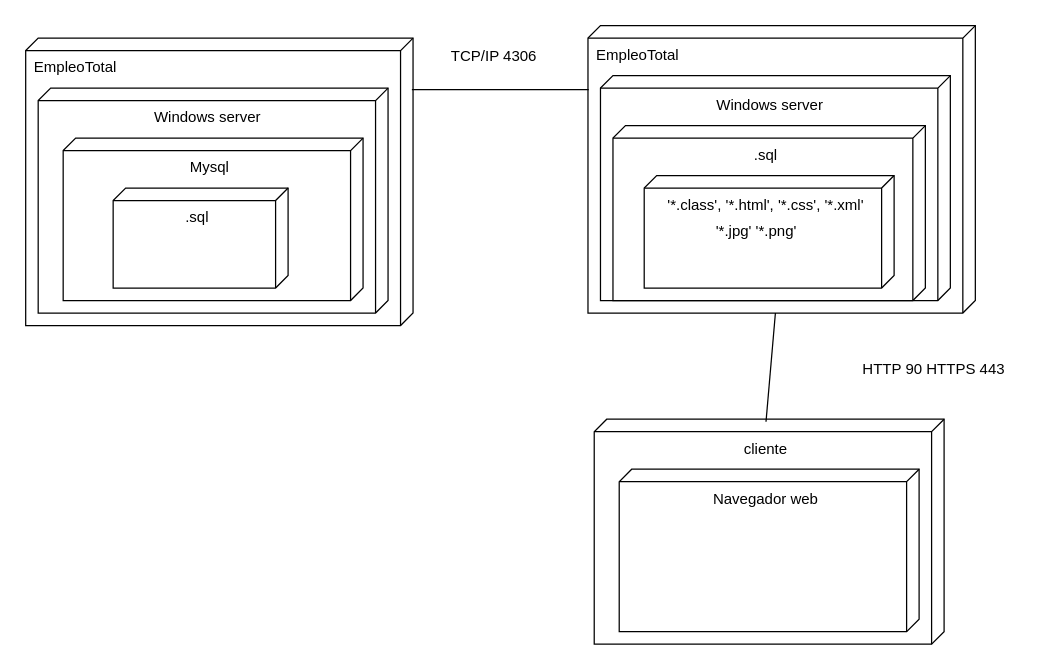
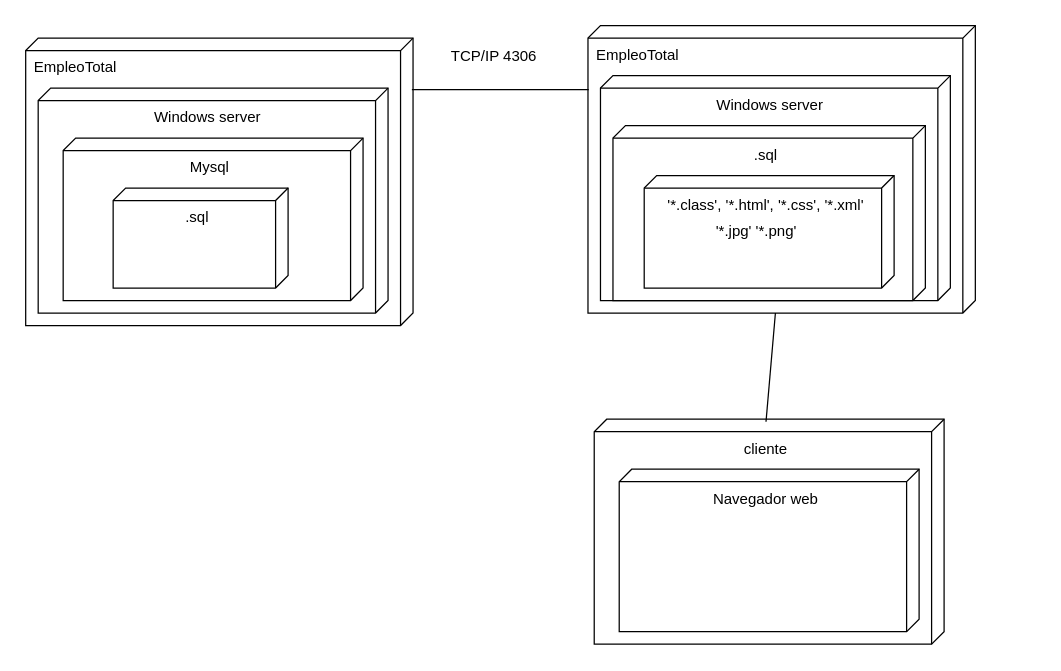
node "HTTP 90 HTTPS 443": removed
